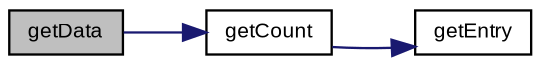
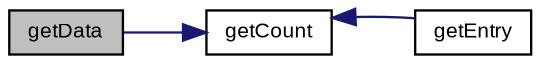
edge "getCount" -> "getEntry": reversed
